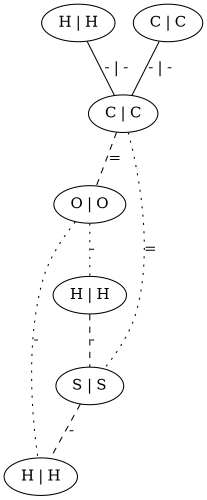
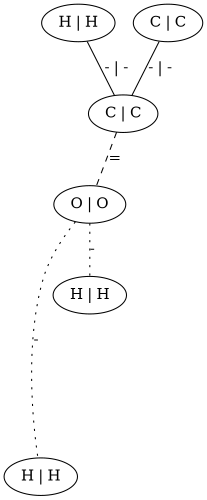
node "S | S": removed
